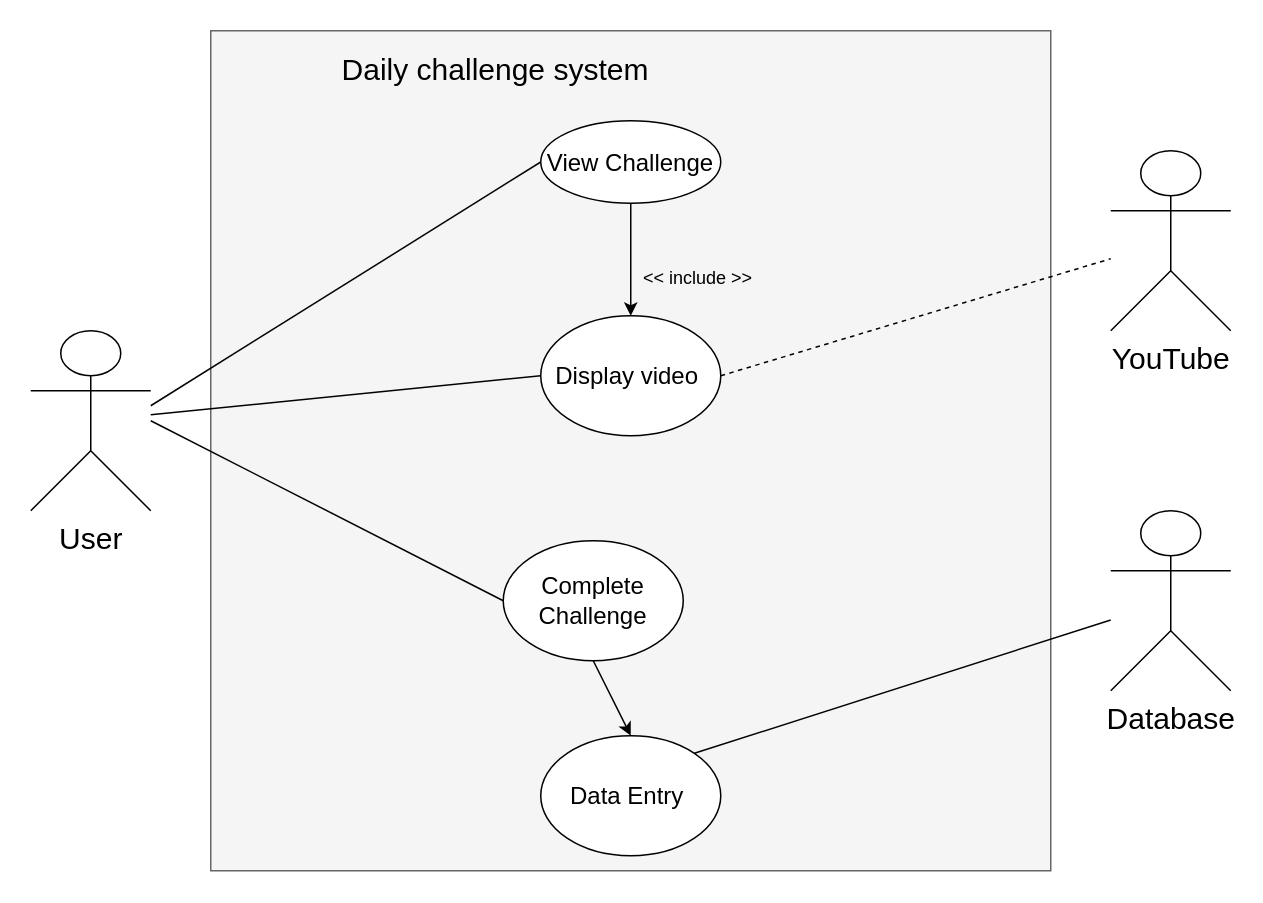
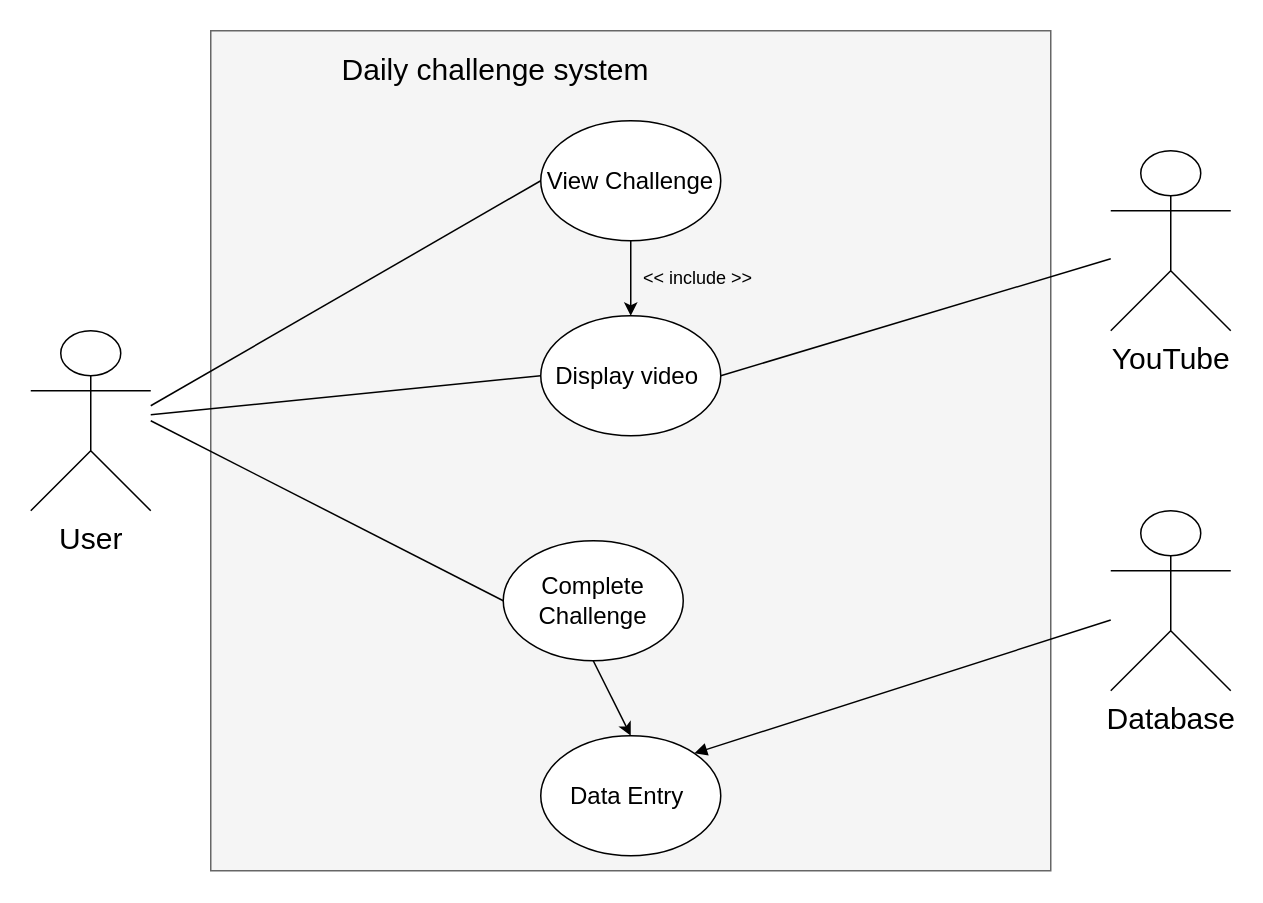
node "View Challenge": size 180x83 -> 180x120
edge "YouTube" -- "Display video": style dashed -> solid
edge "Database" -- "Data Entry": arrowhead none -> block
